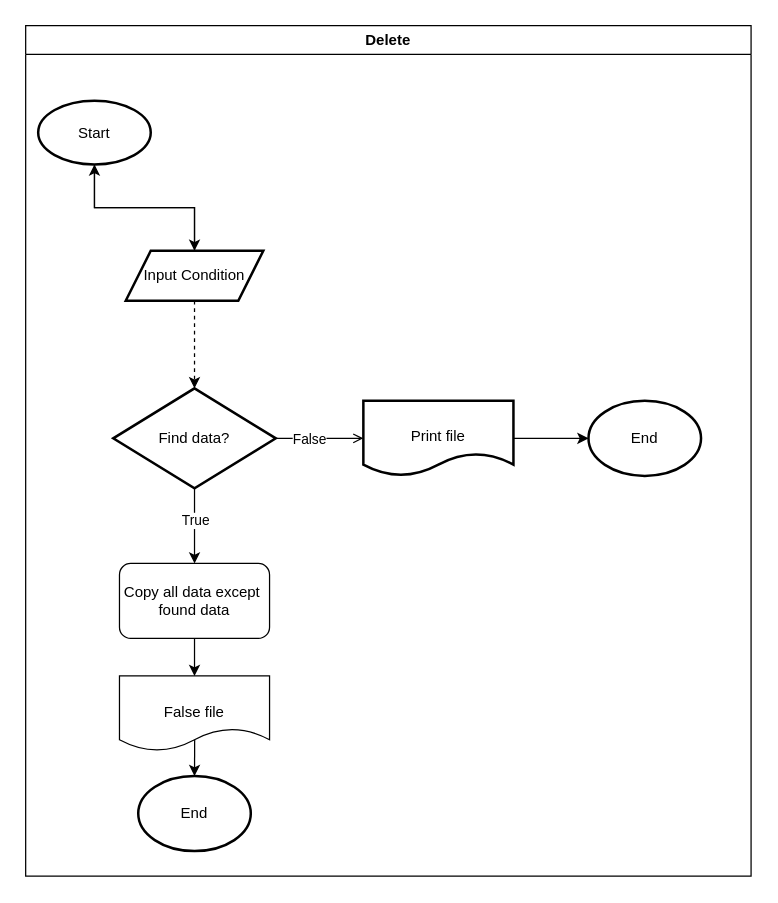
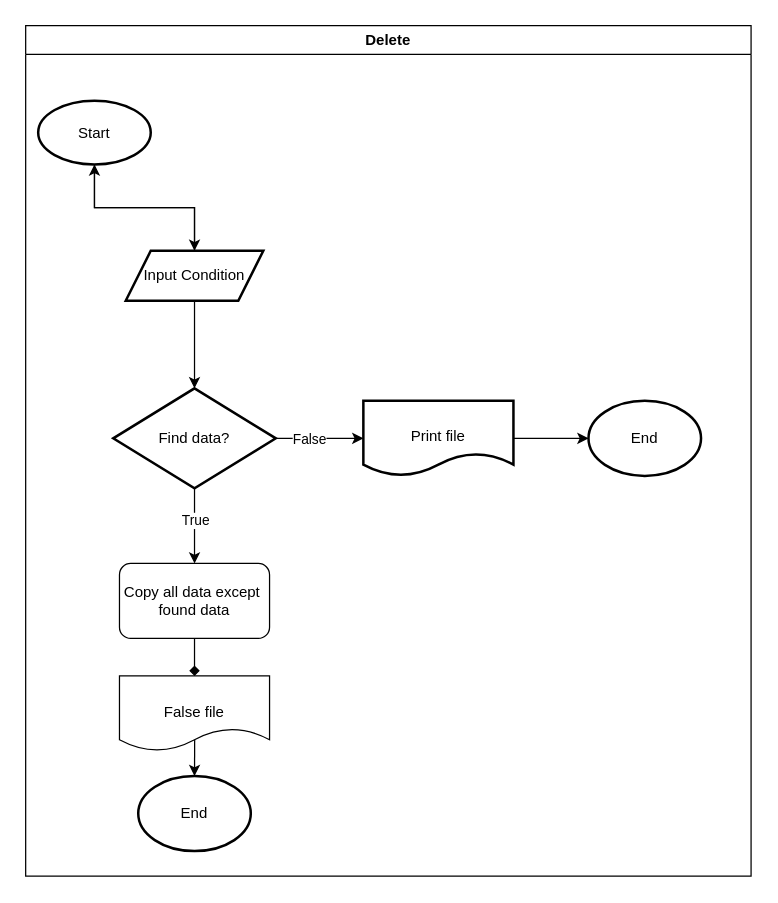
edge "Input Condition" -> "Find data?": style dashed -> solid
edge "Find data?" -> "Print file": arrowhead open -> classic
edge "Copy all data except found data" -> "False file": arrowhead classic -> diamond
